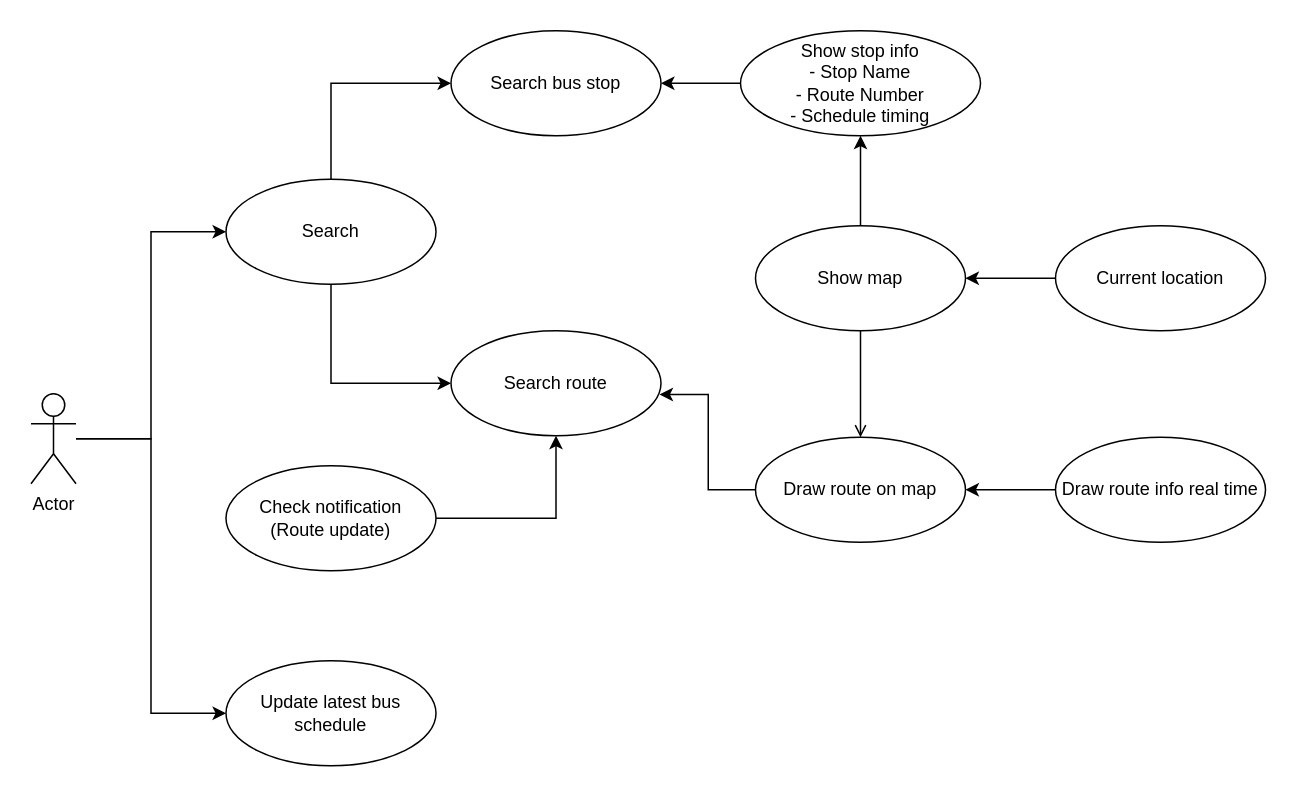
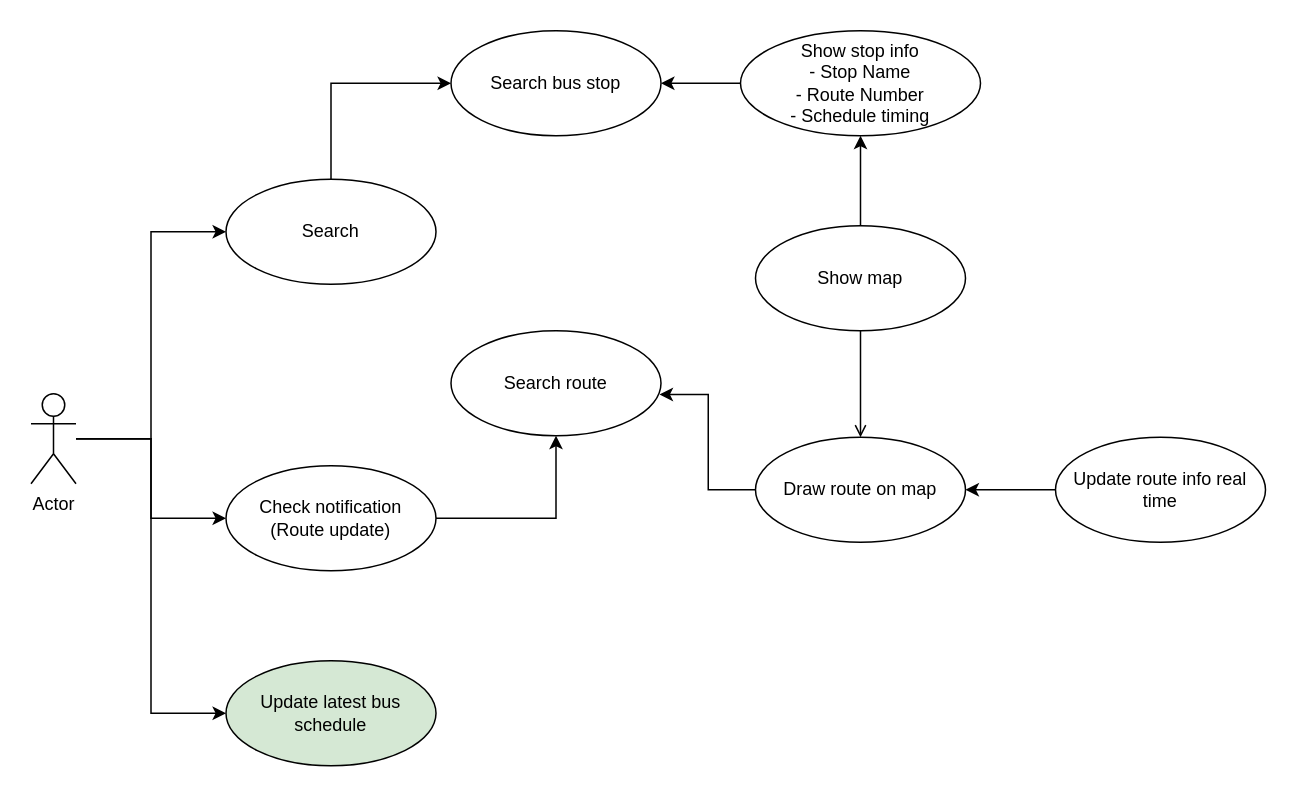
edge "Current location" -> "Show map": removed
node "Current location": removed
edge "Search" -> "Search route": removed
node "Draw route info real time": label "Draw route info real time" -> "Update route info real time"
edge "Actor" -> "Check notification (Route update)": added
node "Update latest bus schedule": fillcolor #ffffff -> #d5e8d4
